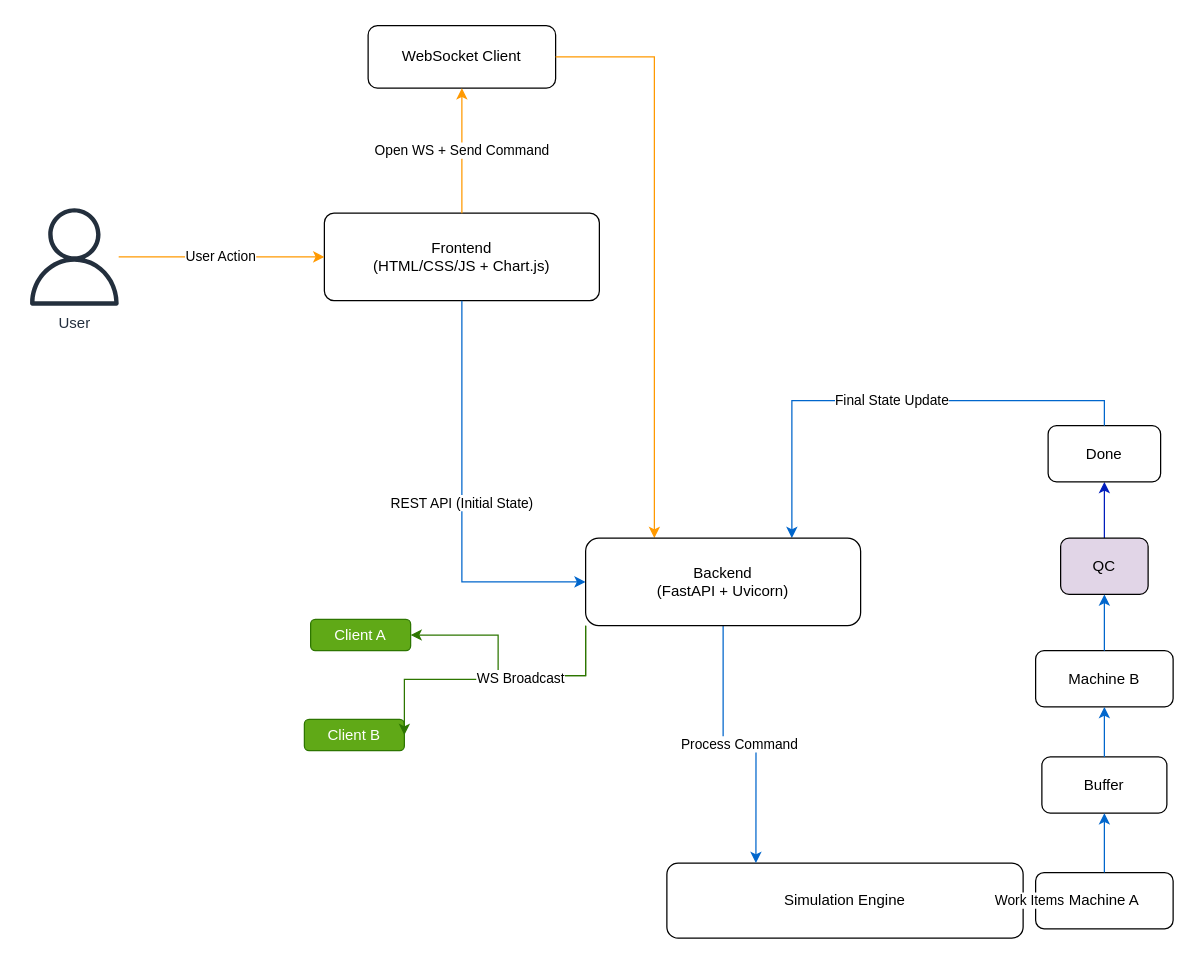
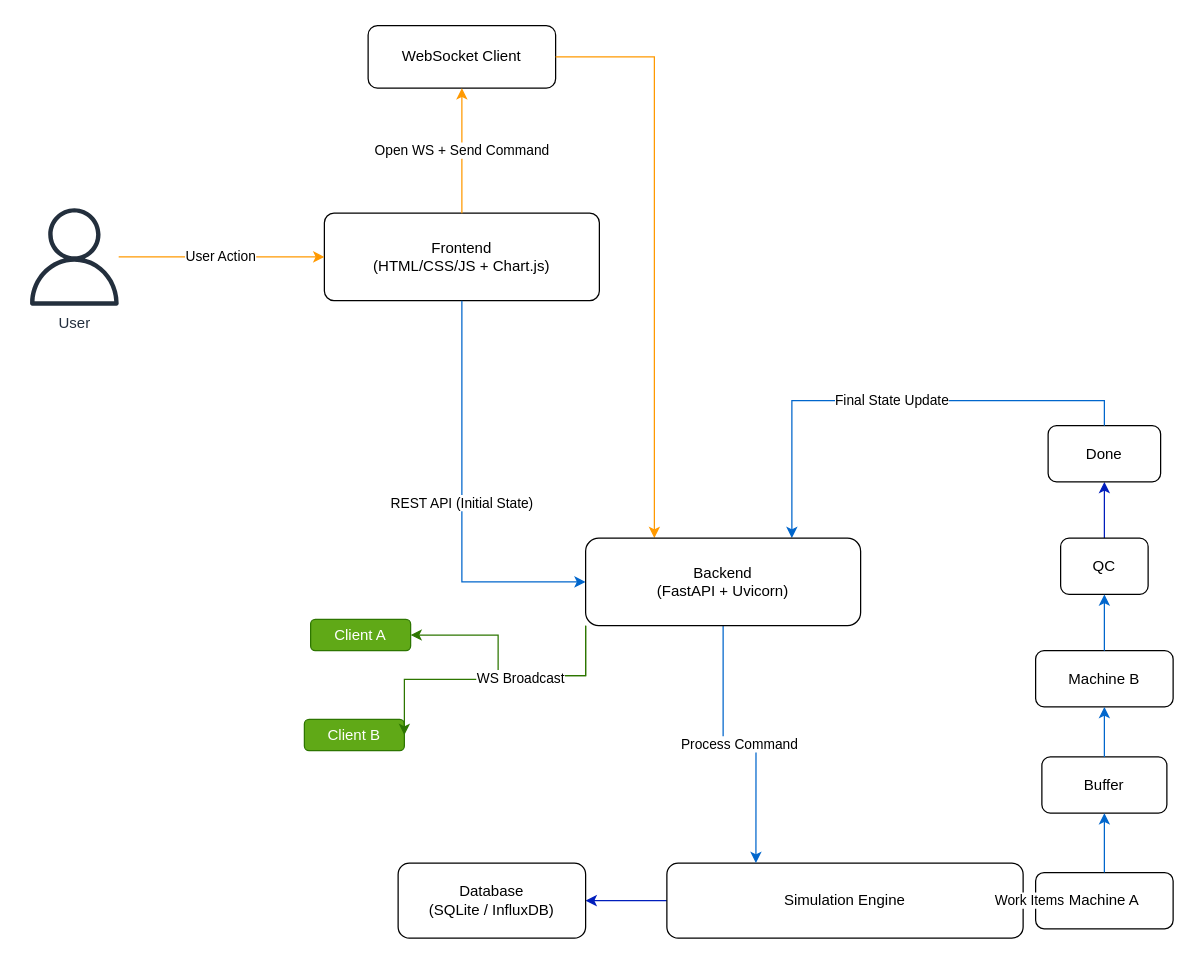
node "QC": fillcolor #e1d5e7 -> #ffffff
node "Database (SQLite / InfluxDB)": added
edge "Simulation Engine" -> "Database (SQLite / InfluxDB)": added
